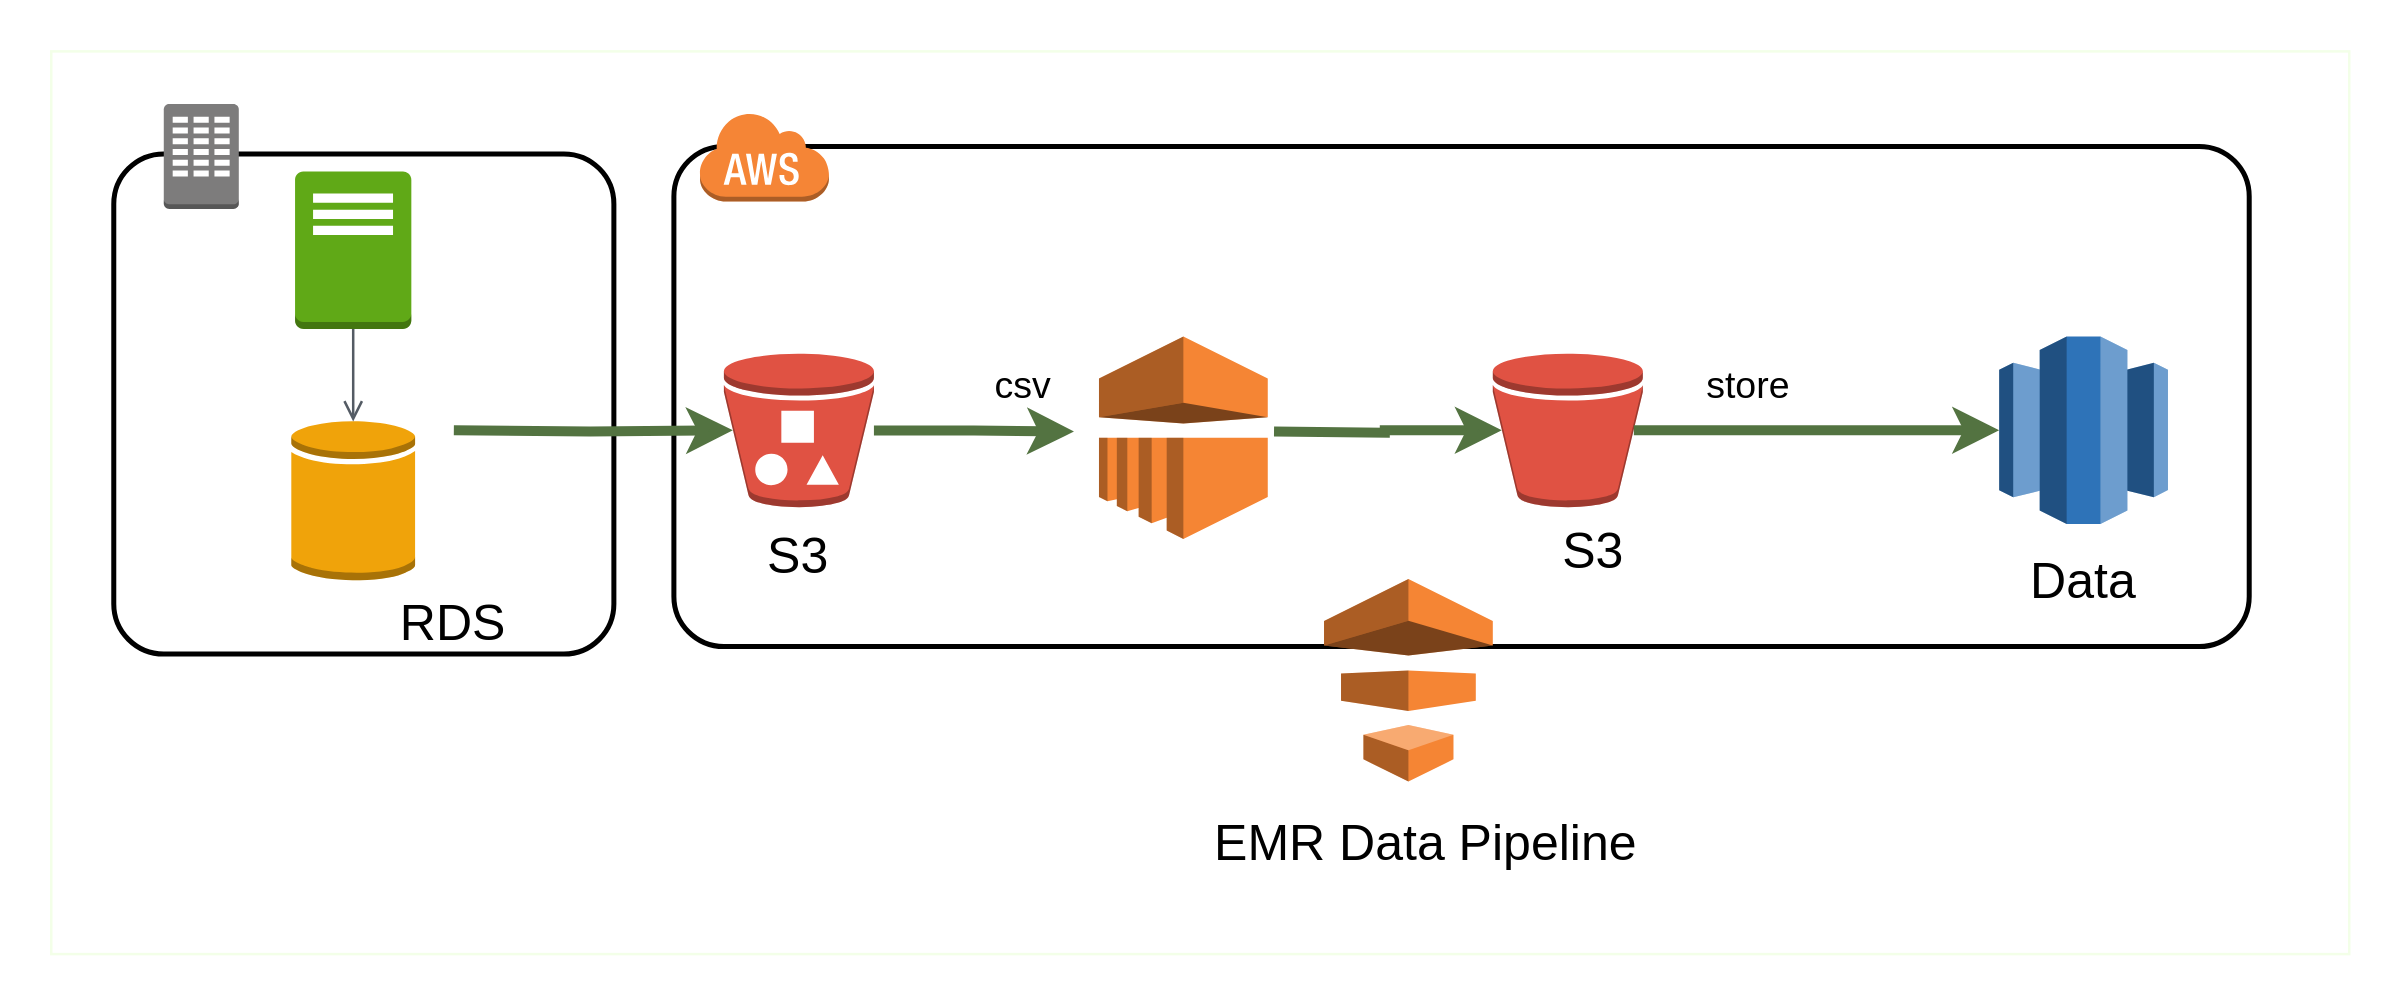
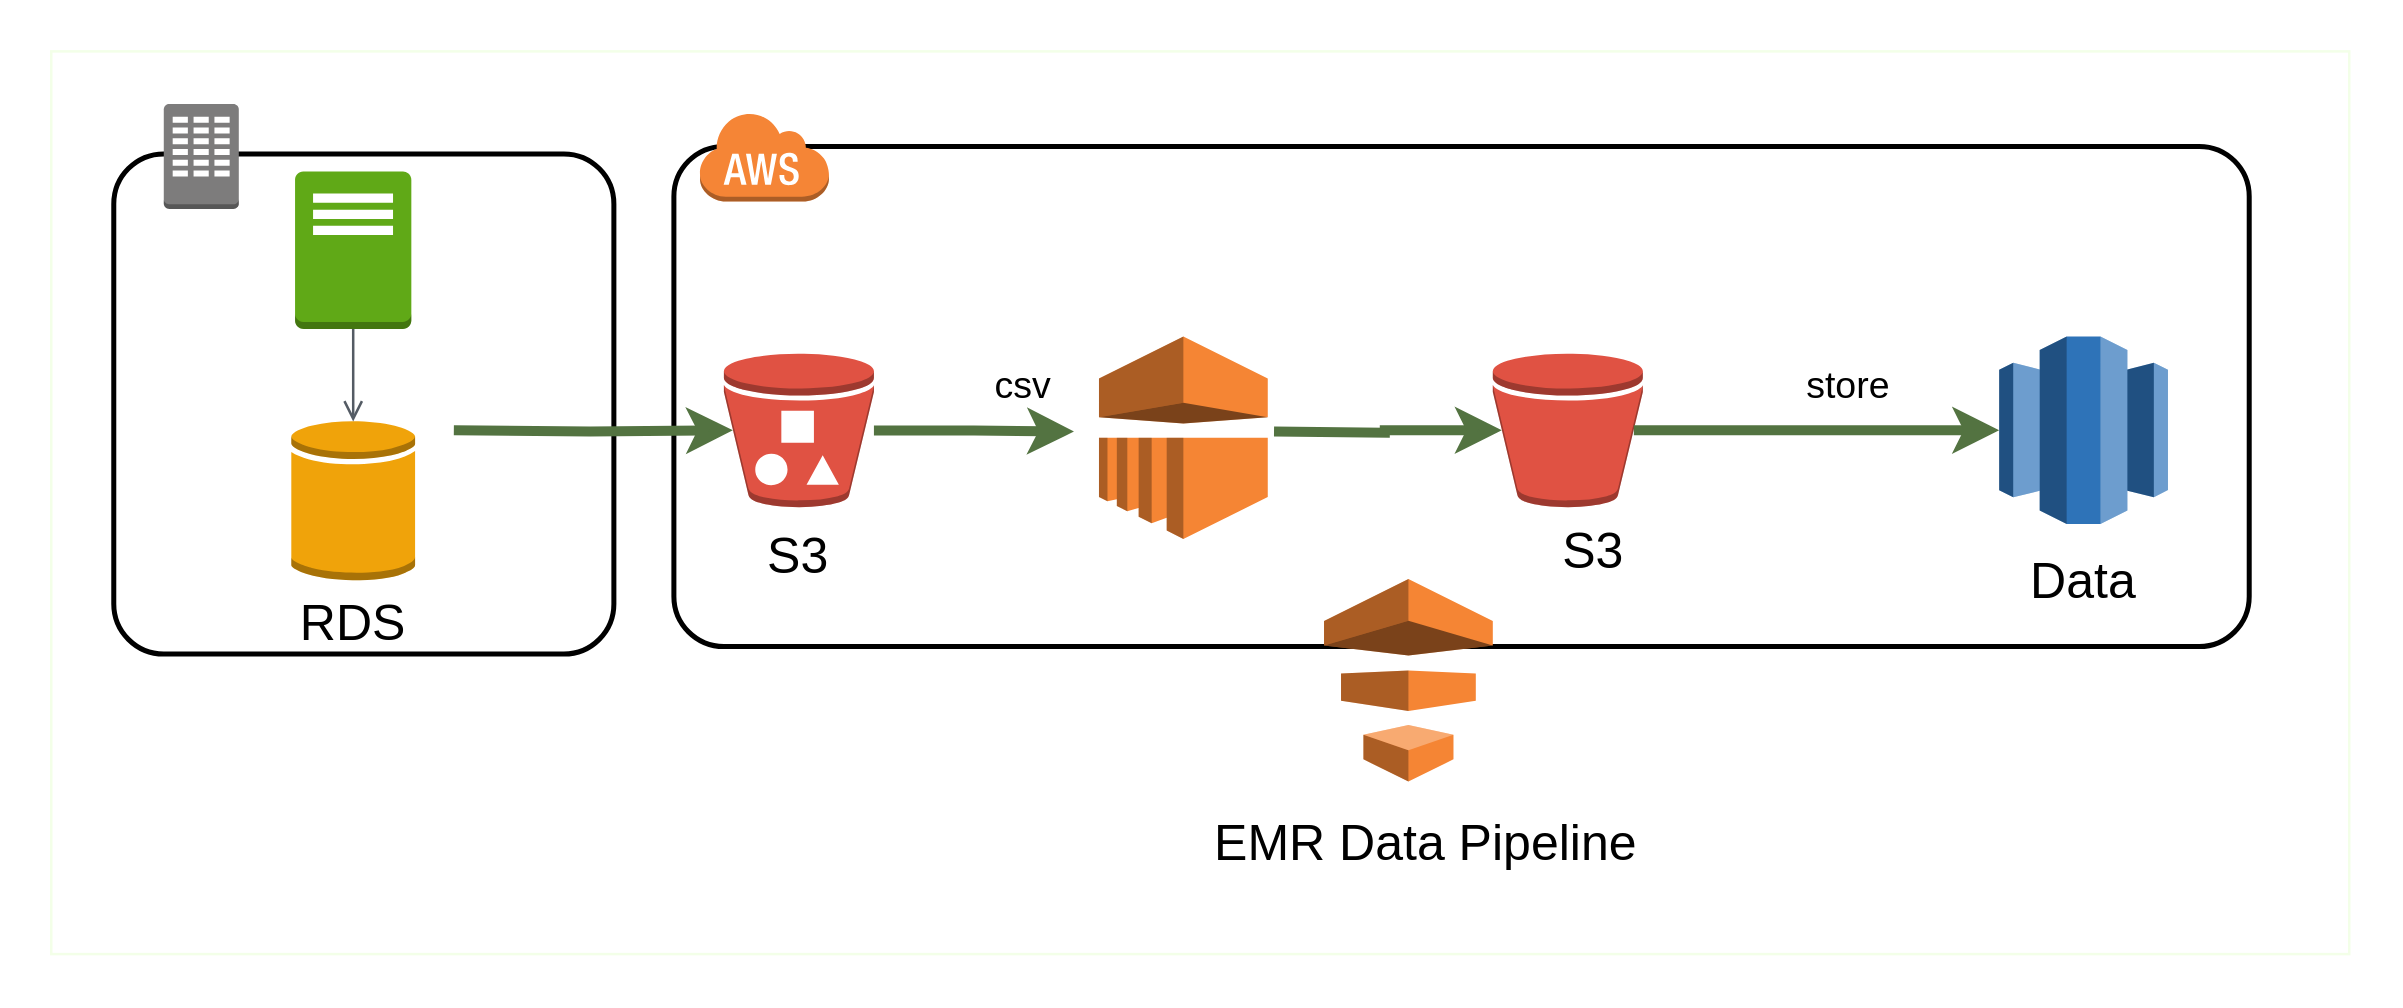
node "store": moved (1749, 378) -> (1849, 378)
node "RDS": moved (454, 621) -> (354, 621)
